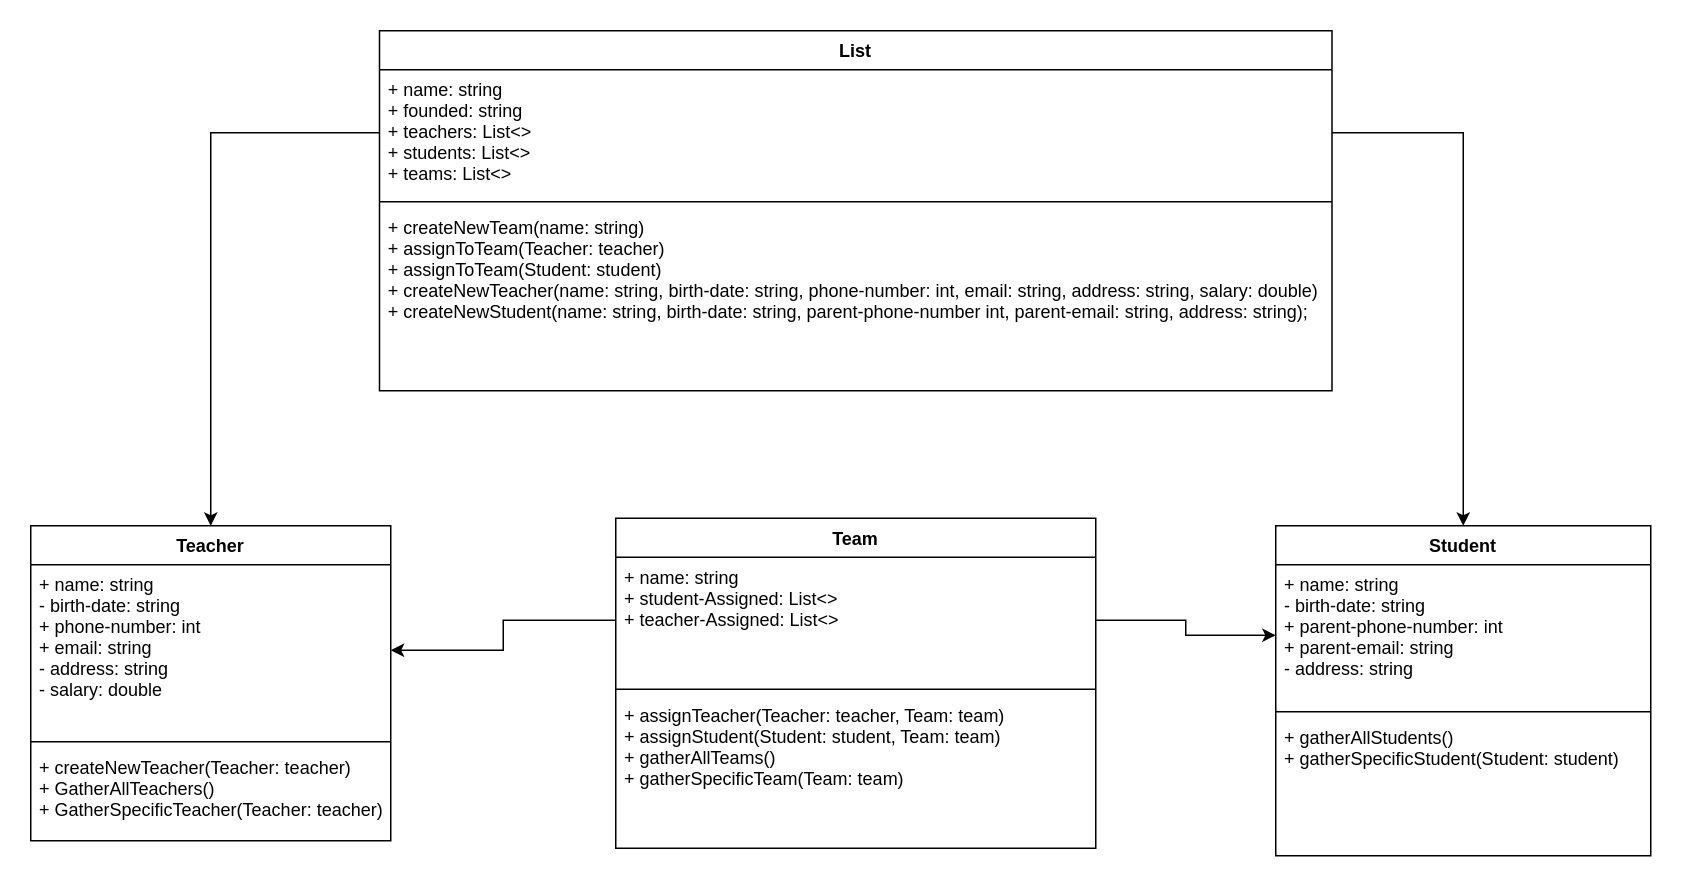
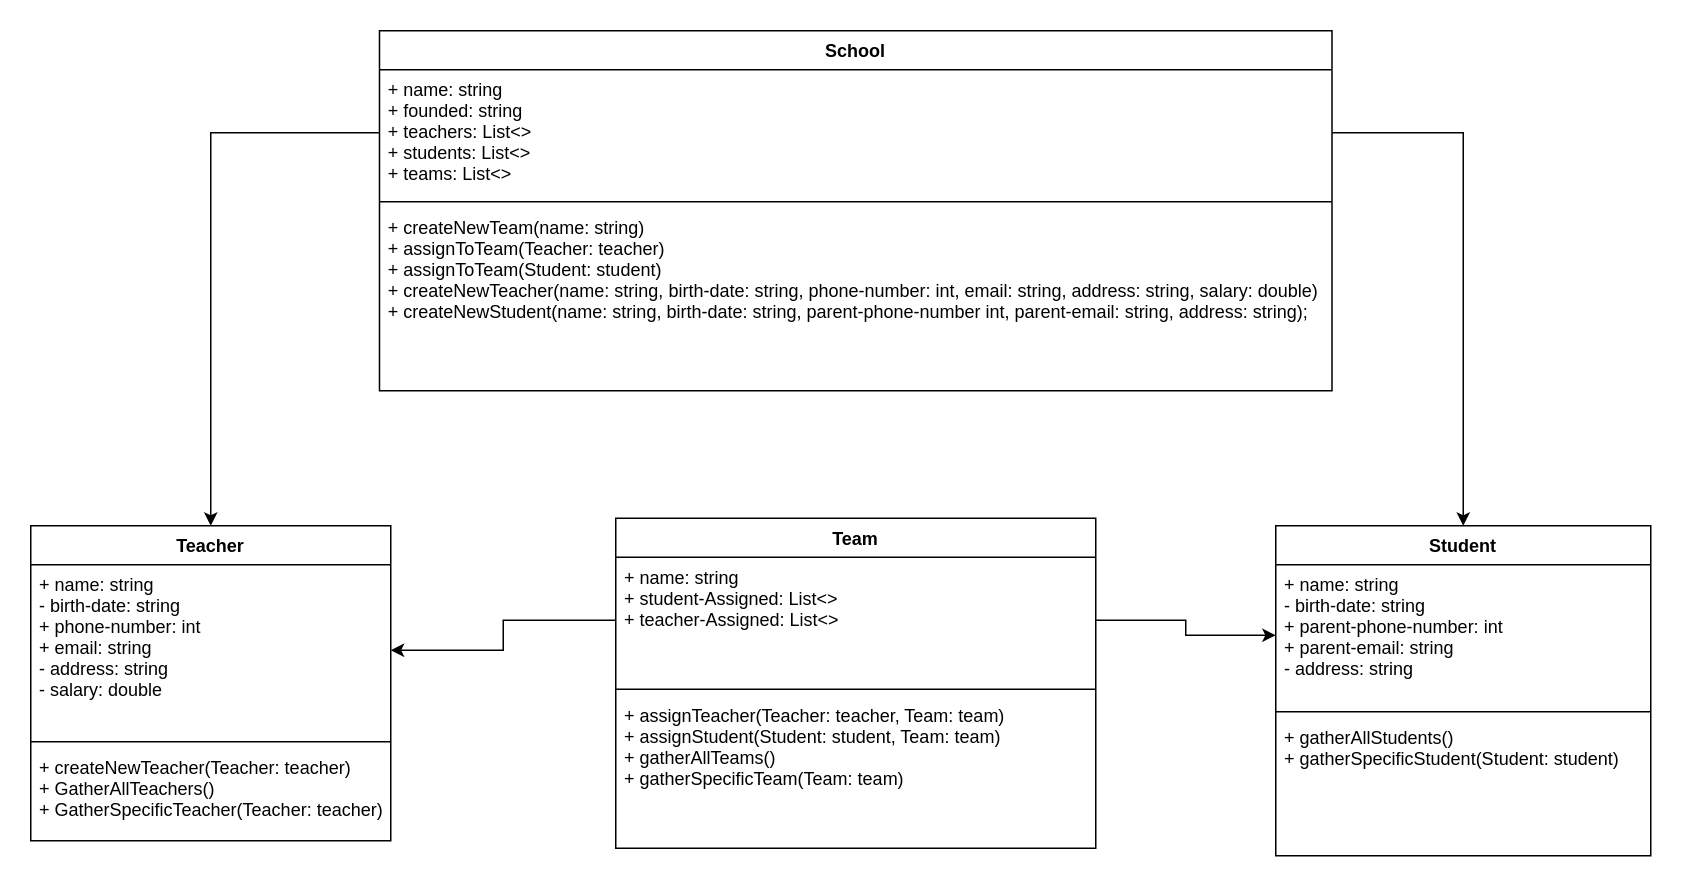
node "List": label "List" -> "School"
